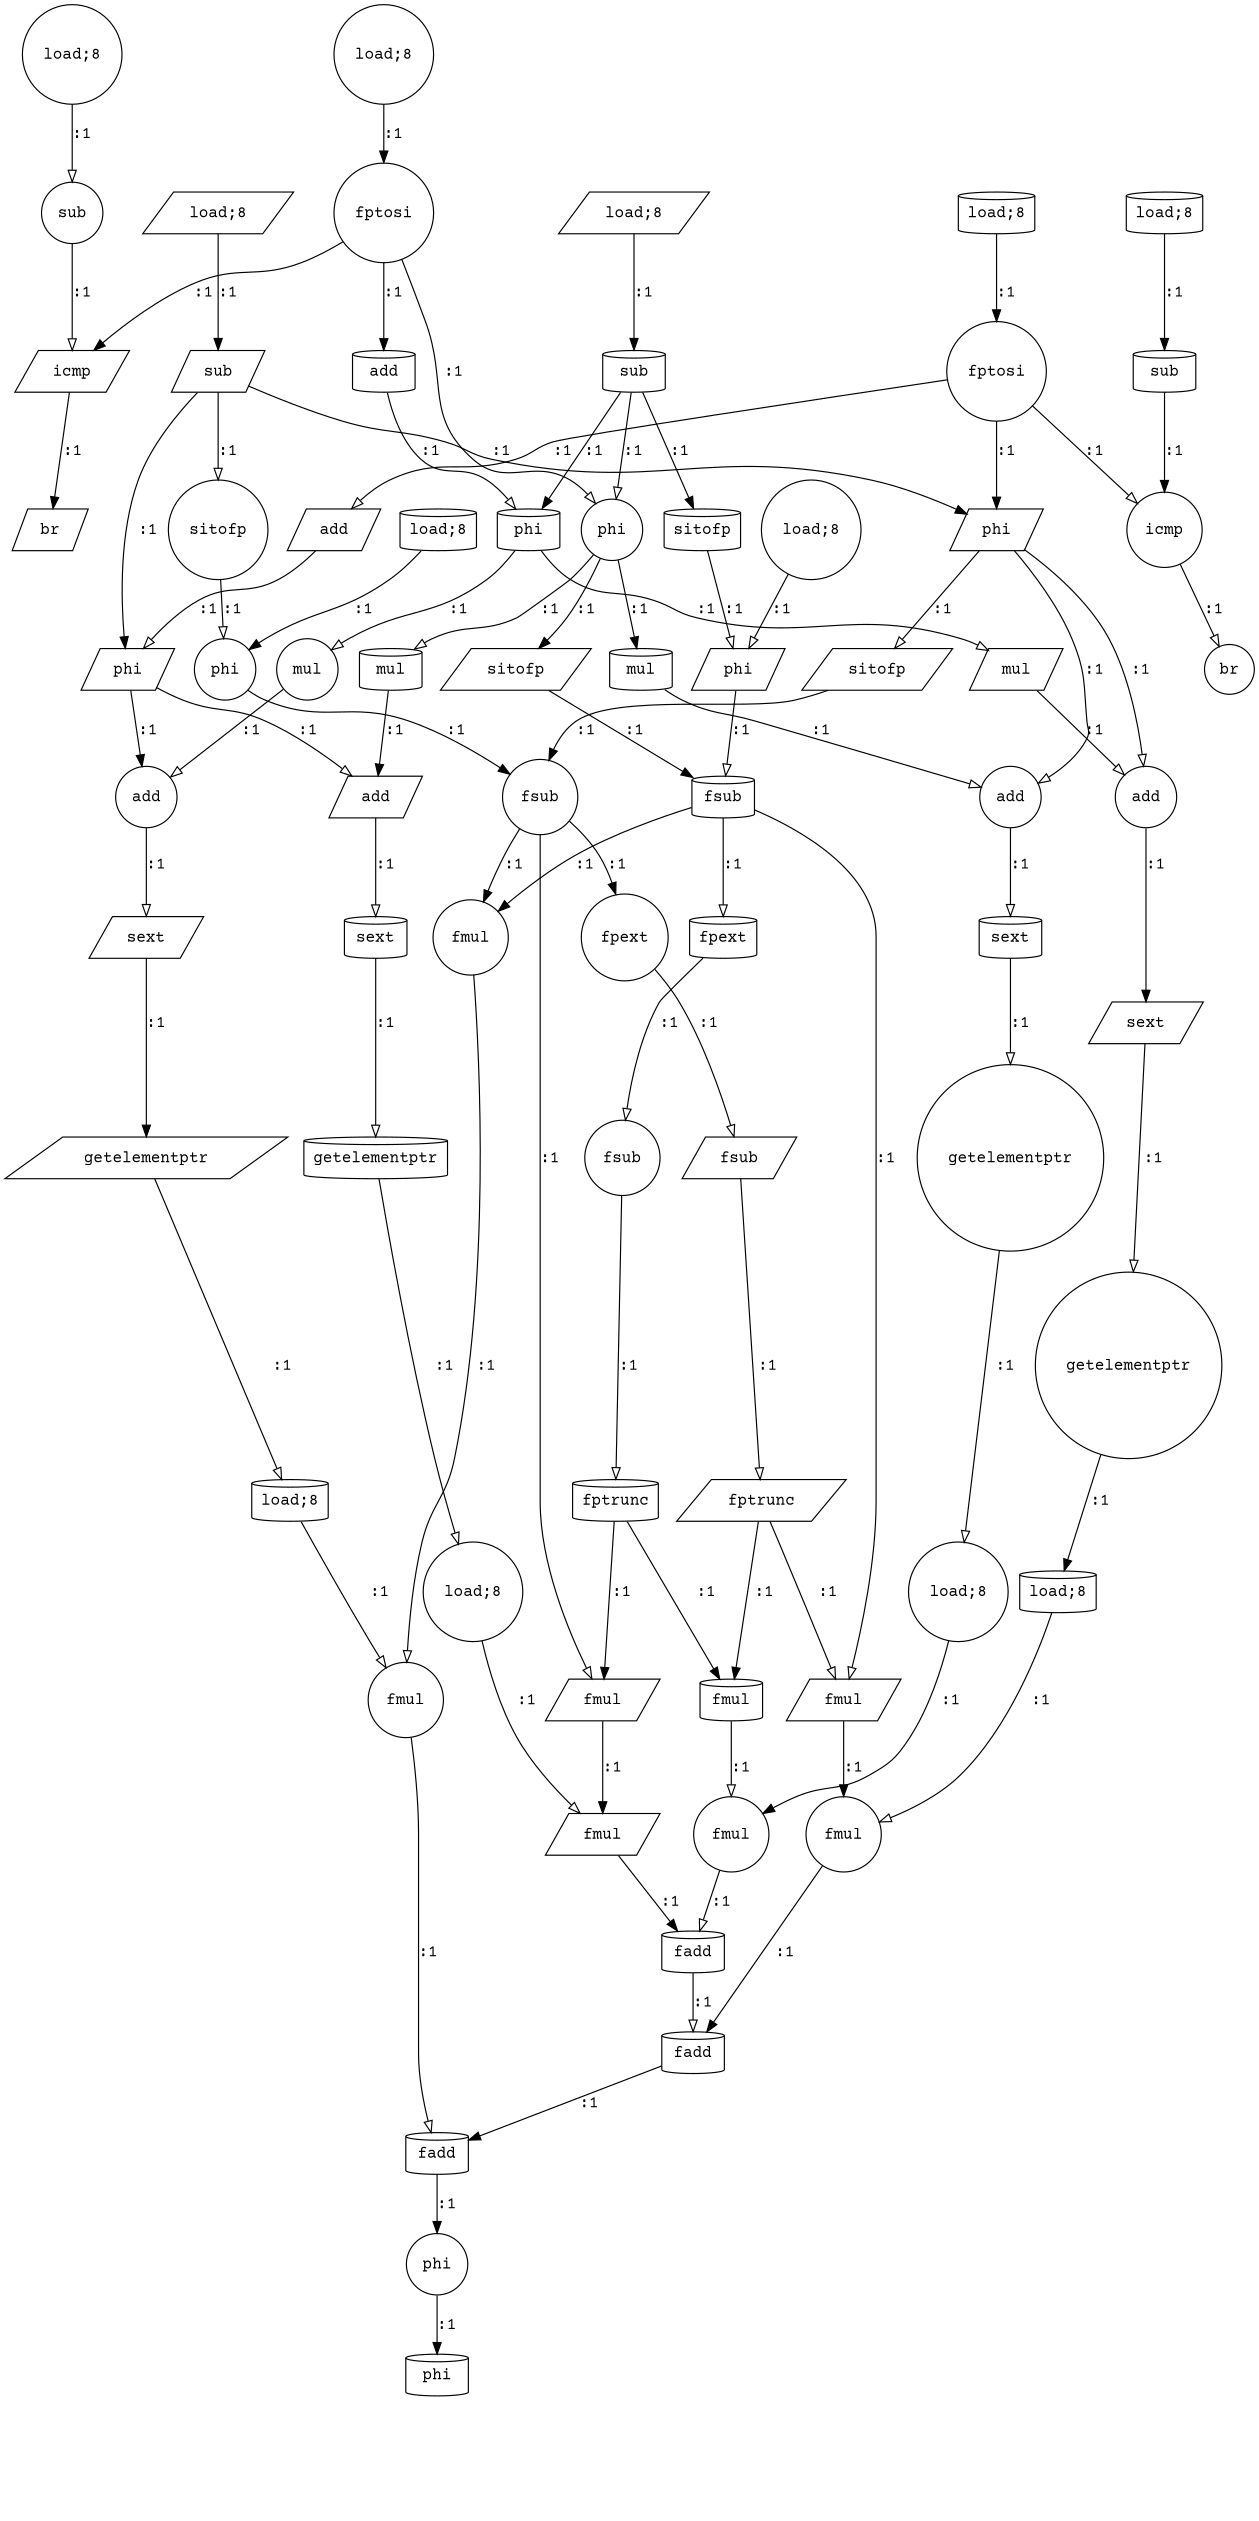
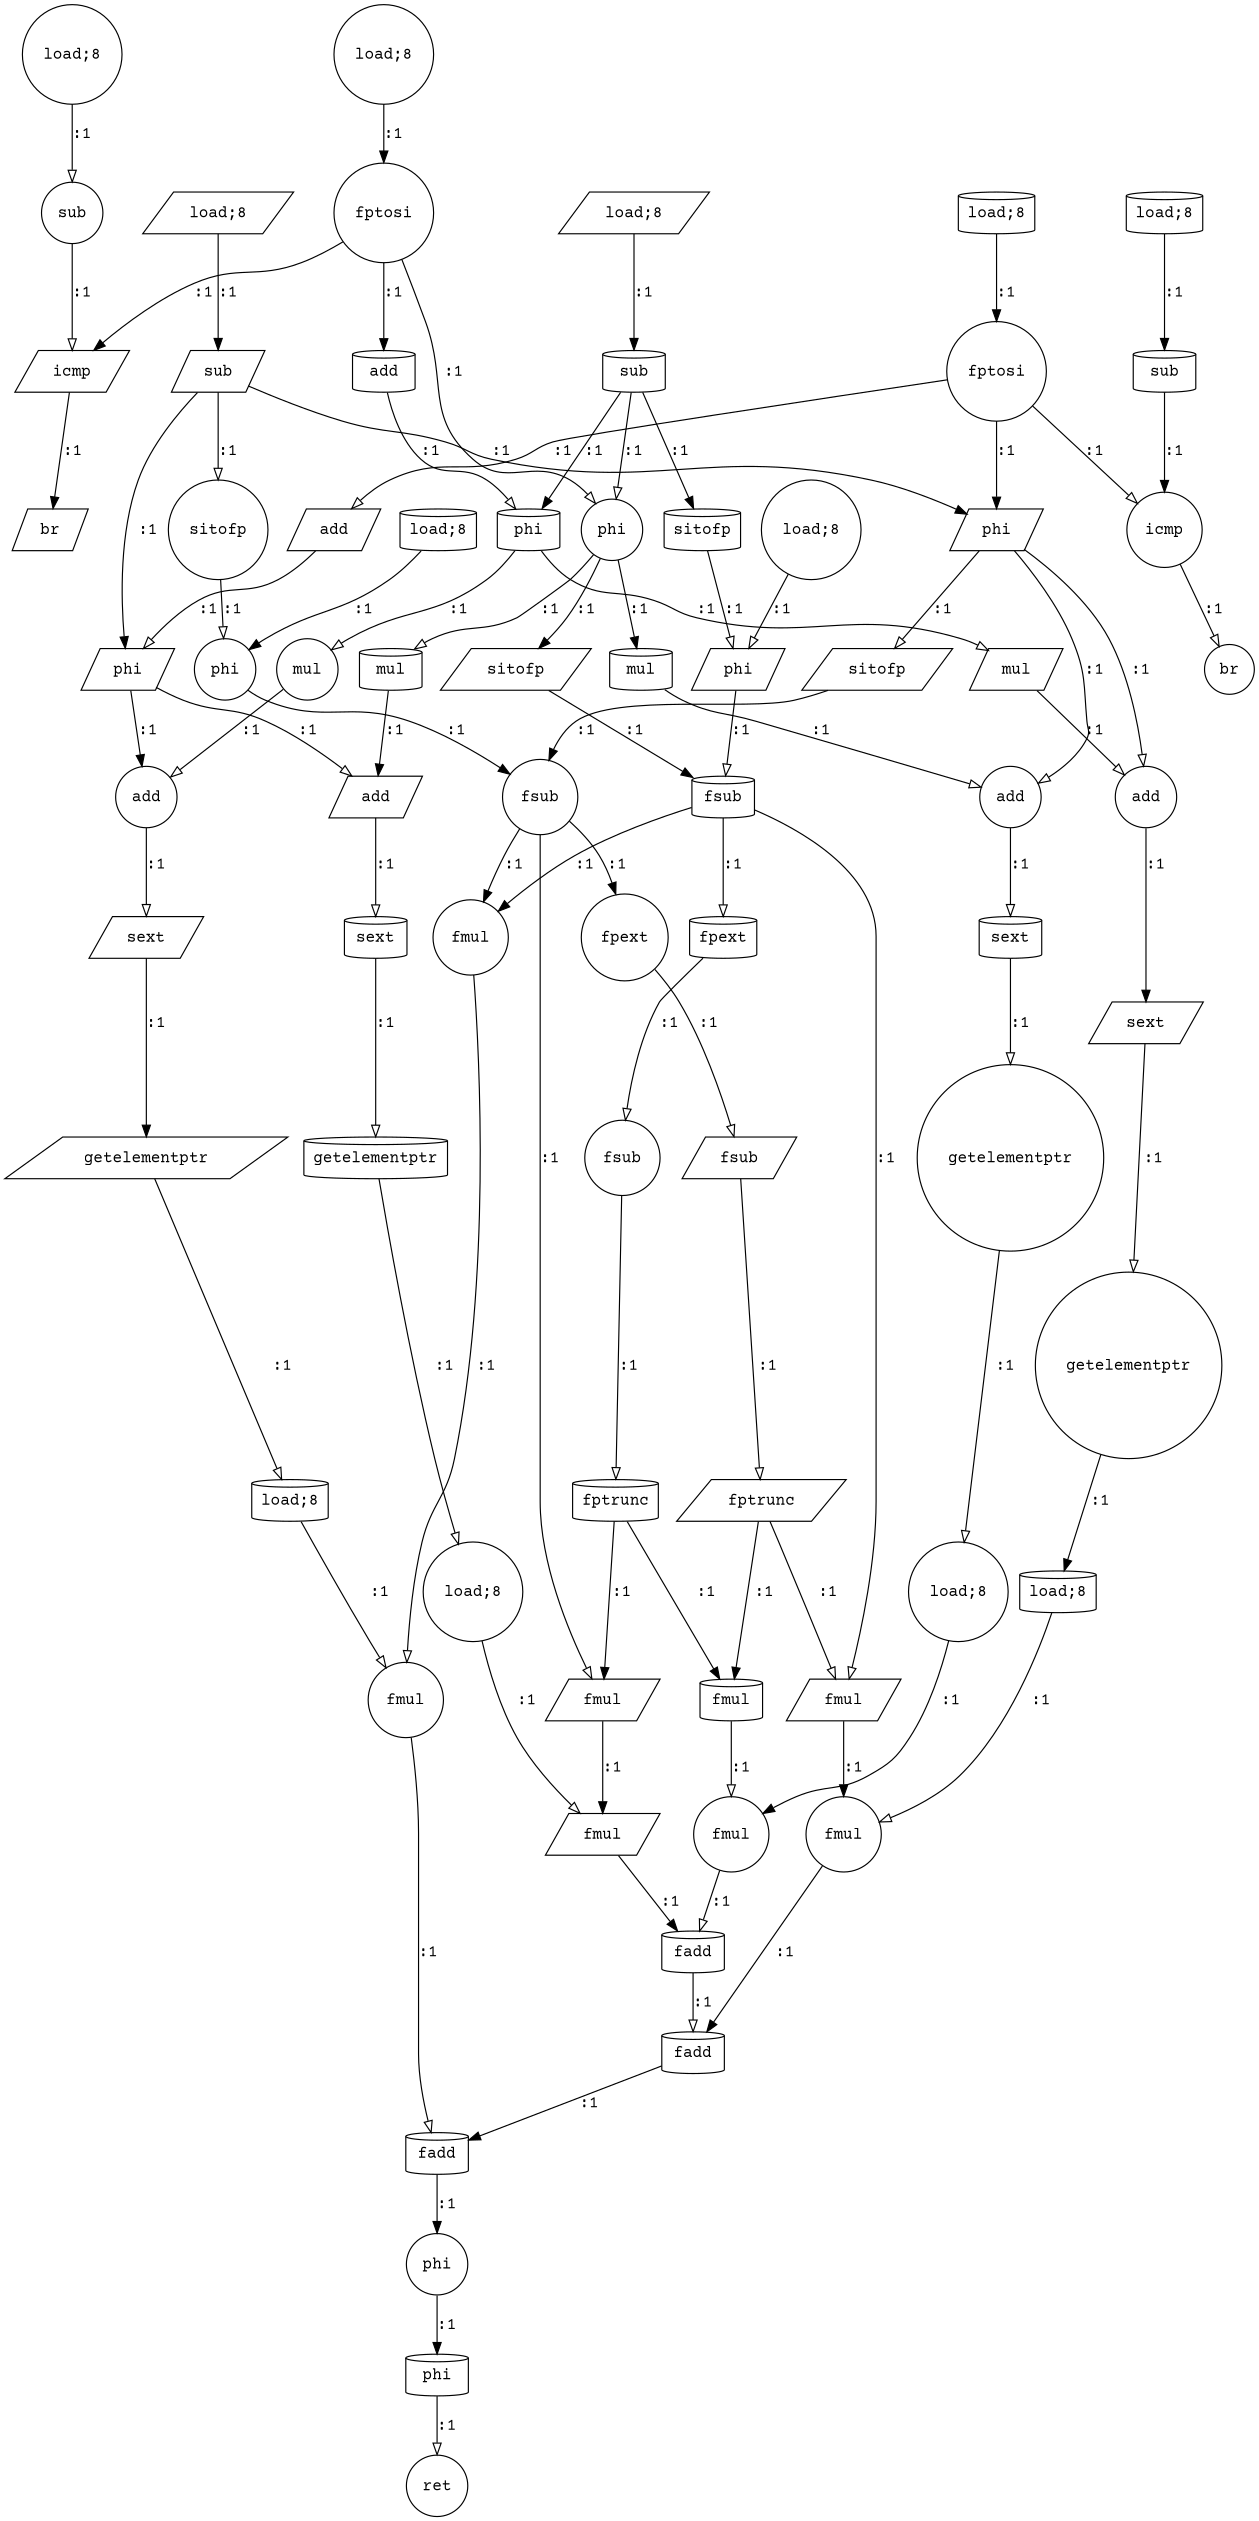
node "ret": added
